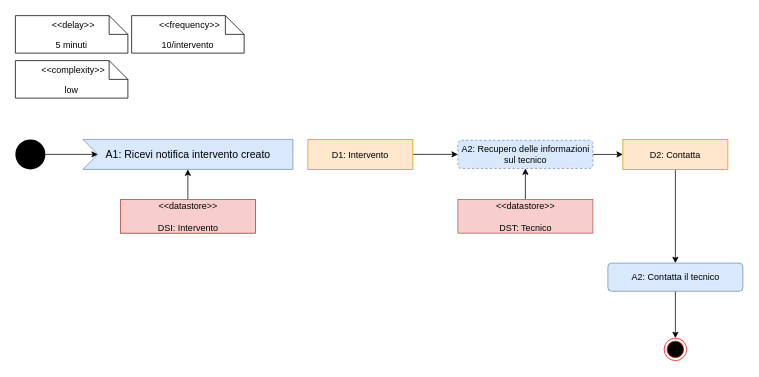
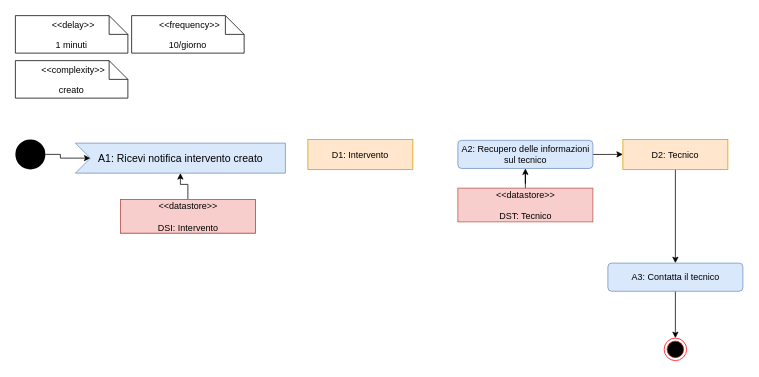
node "5 minuti": label "5 minuti" -> "1 minuti"
node "10/intervento": label "10/intervento" -> "10/giorno"
node "low": label "low" -> "creato"
node "A1: Ricevi notifica intervento creato": moved (188, 154) -> (180, 158)
edge "D1: Intervento" -> "A2: Recupero delle informazioni sul tecnico": removed
node "A2: Recupero delle informazioni sul tecnico": style dashed -> solid
node "D2: Contatta": label "D2: Contatta" -> "D2: Tecnico"
node "<<datastore>> DST: Tecnico": moved (525, 216) -> (525, 205)
node "A2: Contatta il tecnico": label "A2: Contatta il tecnico" -> "A3: Contatta il tecnico"
